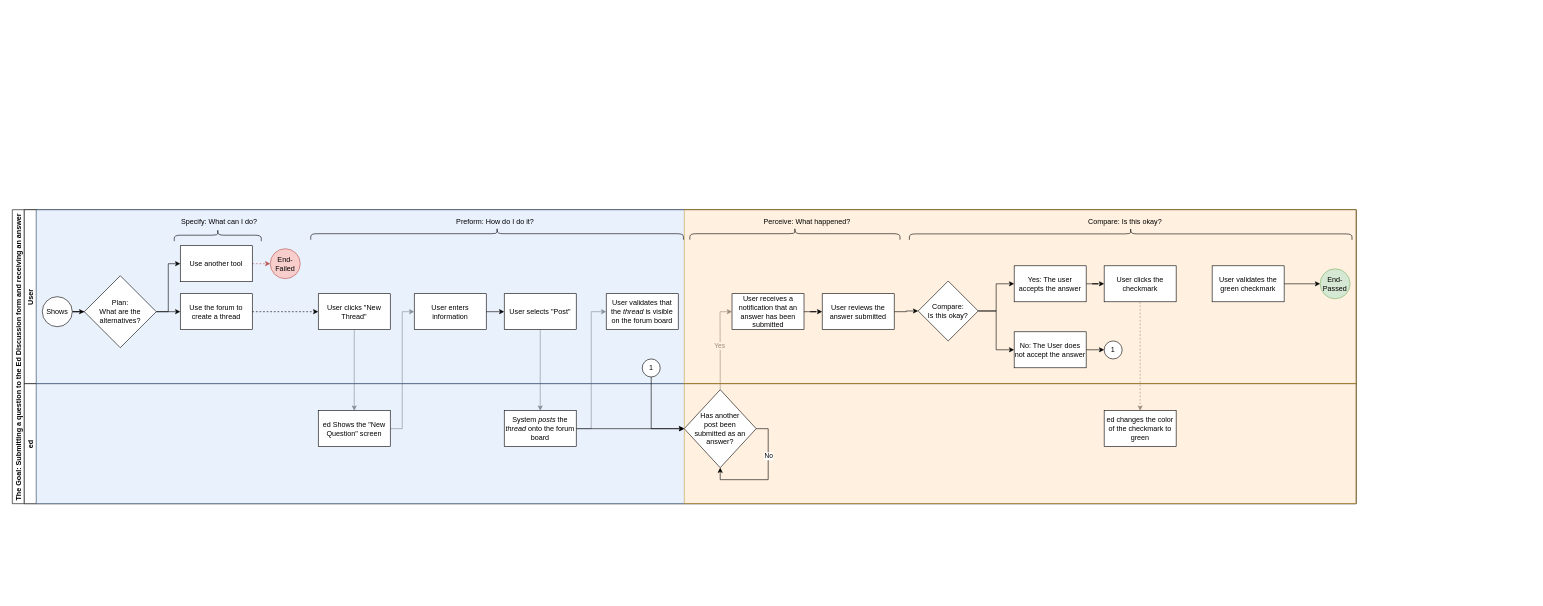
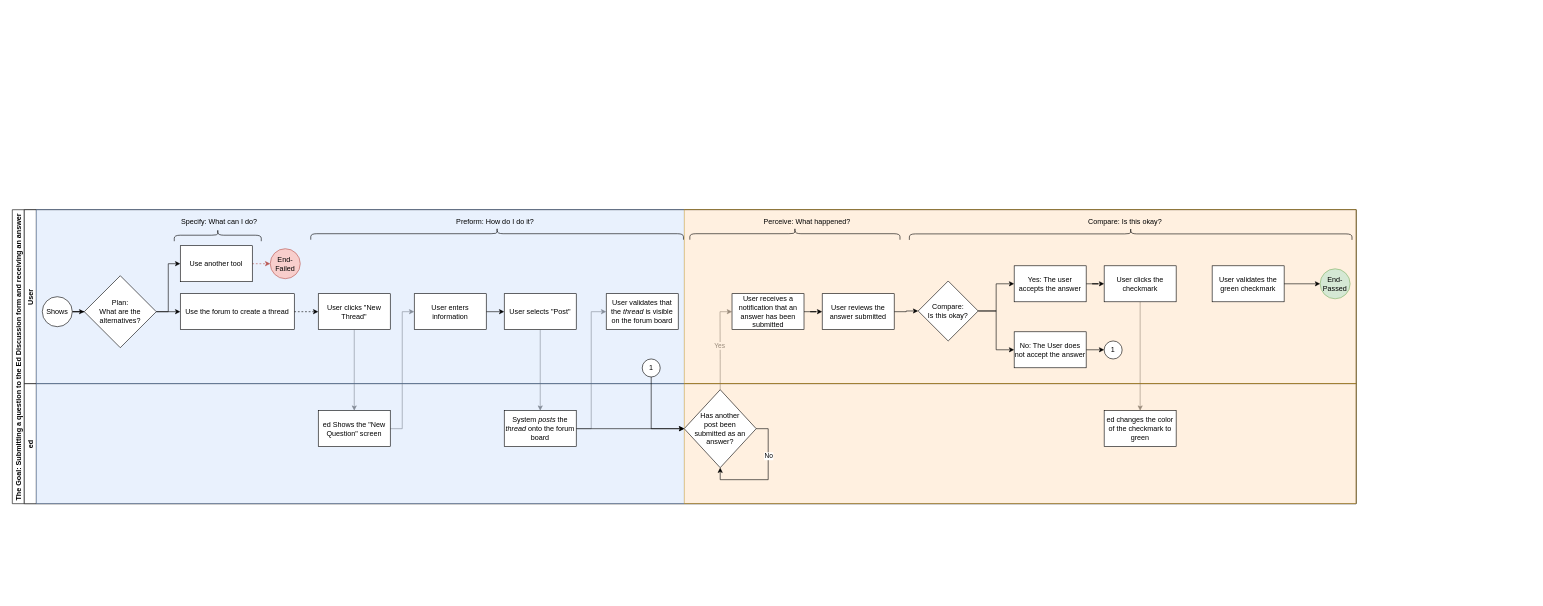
node "Use the forum to create a thread": size 72x36 -> 114x36
edge "User clicks the checkmark" -> "ed changes the color of the checkmark to green": style dashed -> solid
